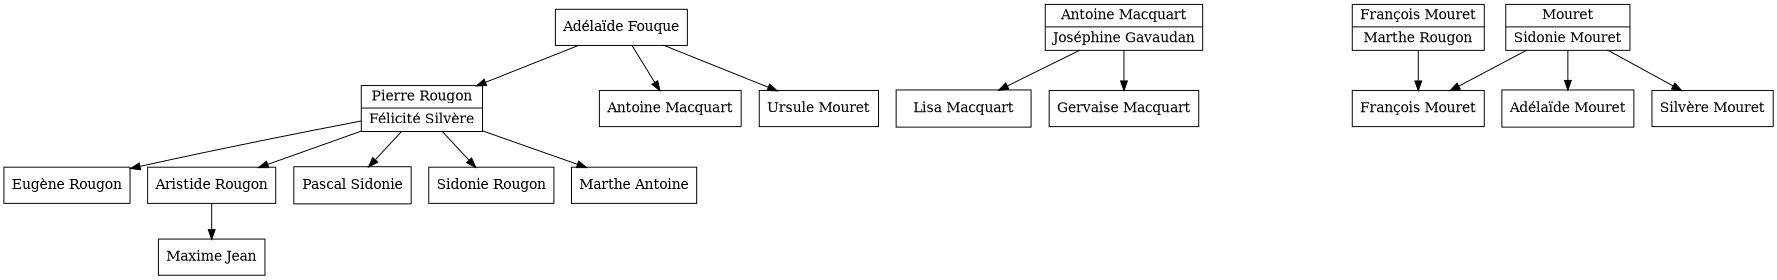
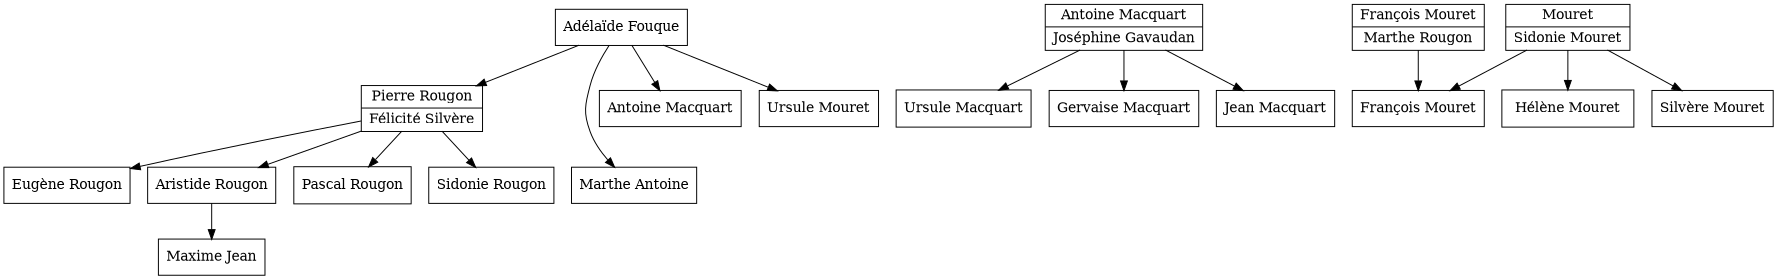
node "Lisa Macquart": label "Lisa Macquart" -> "Ursule Macquart"
node "Jean Macquart": added
node "Adélaïde Mouret": label "Adélaïde Mouret" -> "Hélène Mouret"
edge "Pierre Rougon" -> "Marthe Antoine": now "Adélaïde Fouque" -> "Marthe Antoine"
node "Pascal Sidonie": label "Pascal Sidonie" -> "Pascal Rougon"
